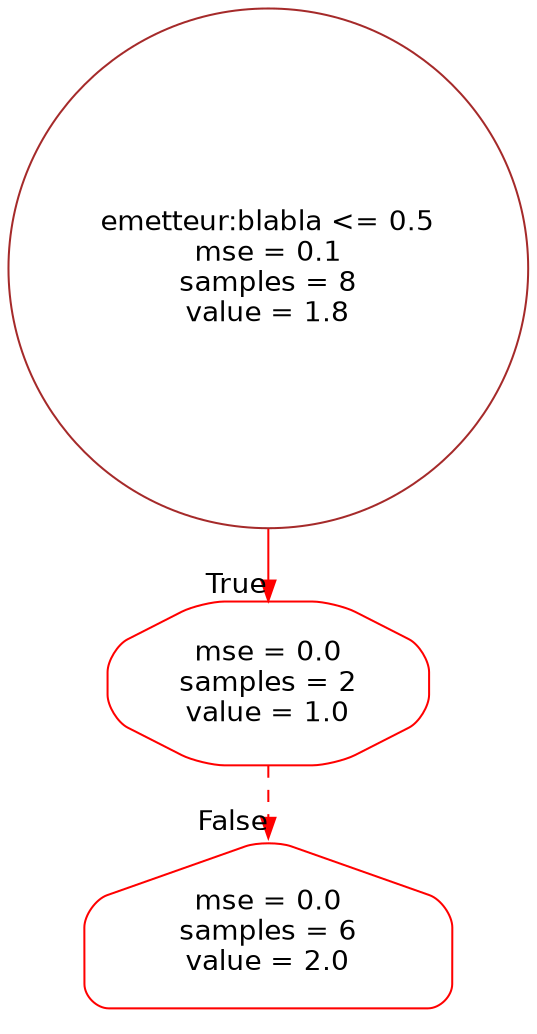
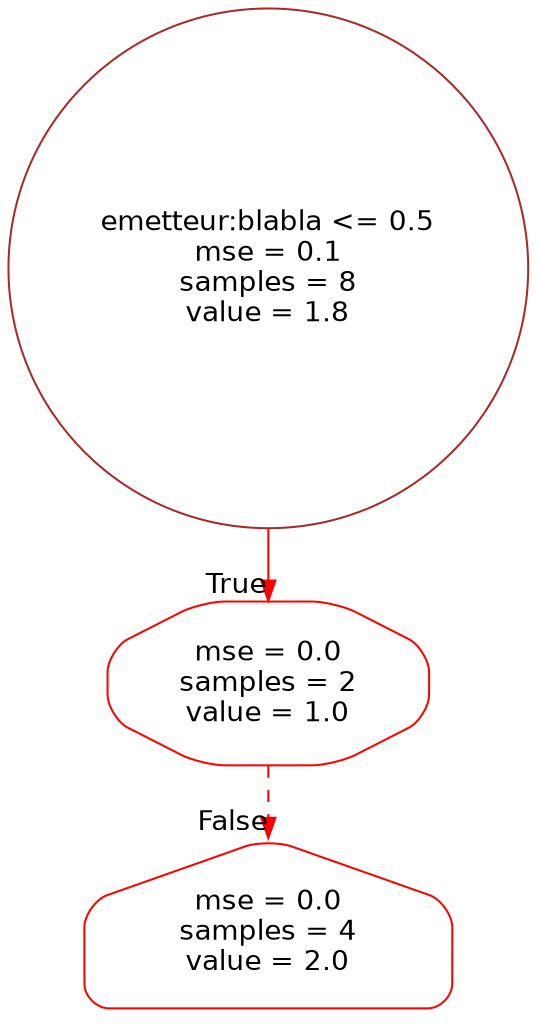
node "mse = 0.0 samples = 6 value = 2.0": label "mse = 0.0 samples = 6 value = 2.0" -> "mse = 0.0 samples = 4 value = 2.0"
